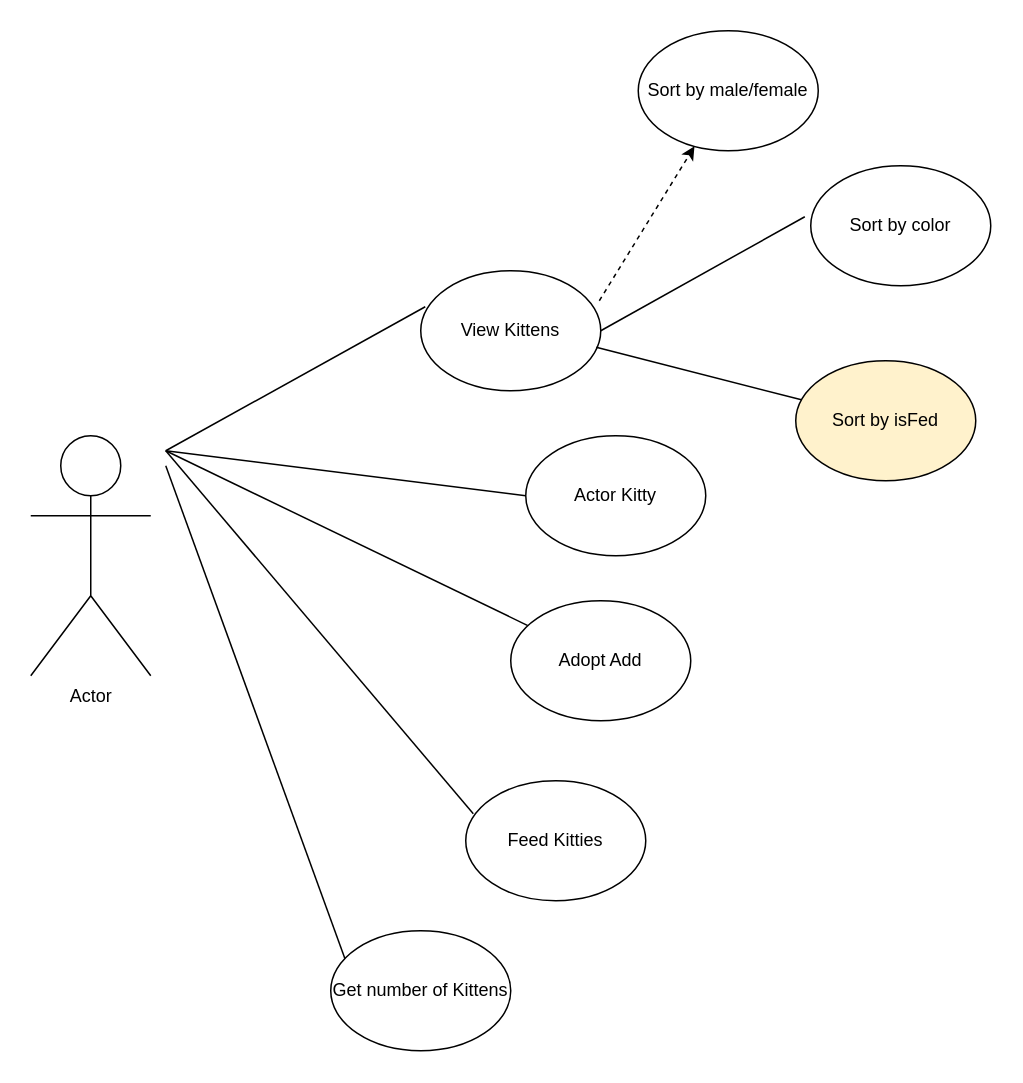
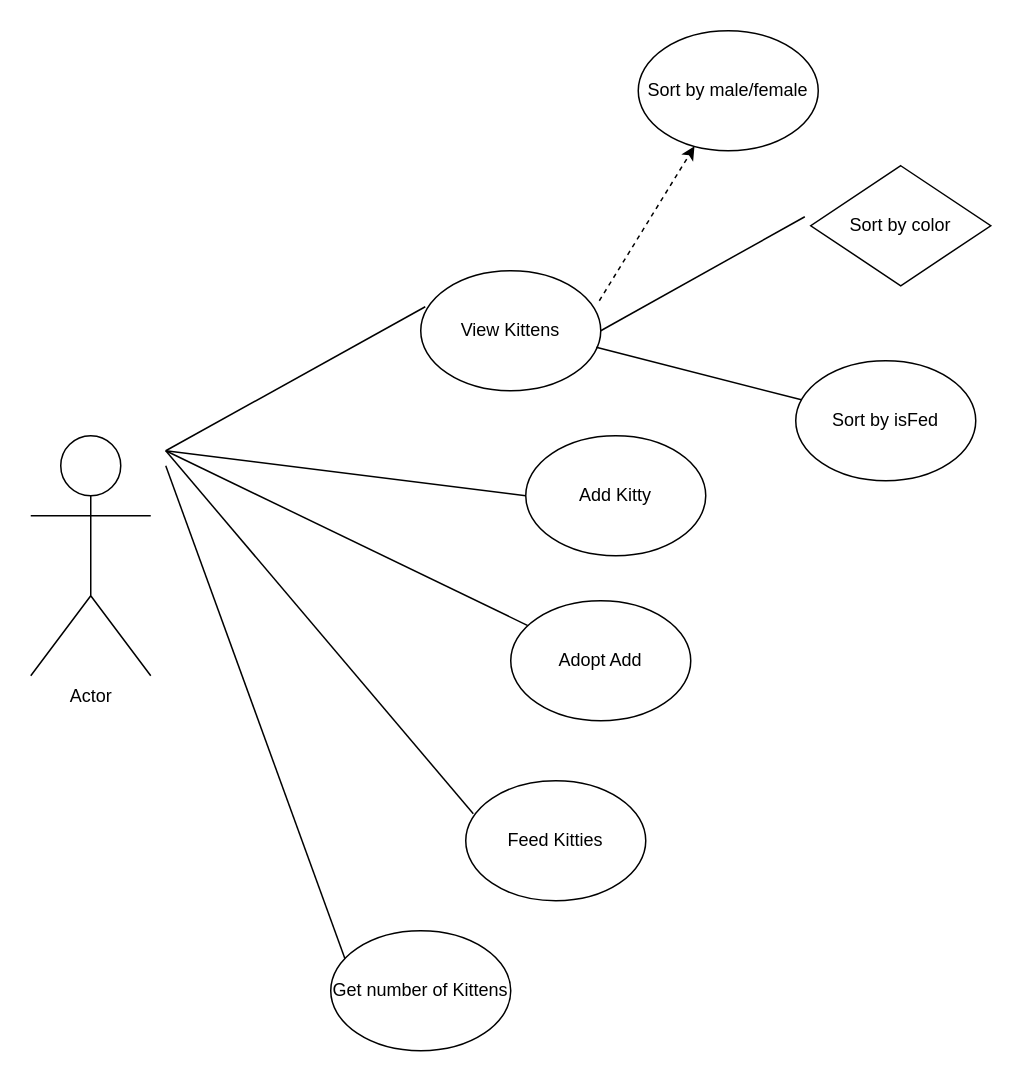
node "Sort by color": shape ellipse -> diamond
node "Sort by isFed": fillcolor #fff2cc -> #ffffff
node "Actor Kitty": label "Actor Kitty" -> "Add Kitty"
